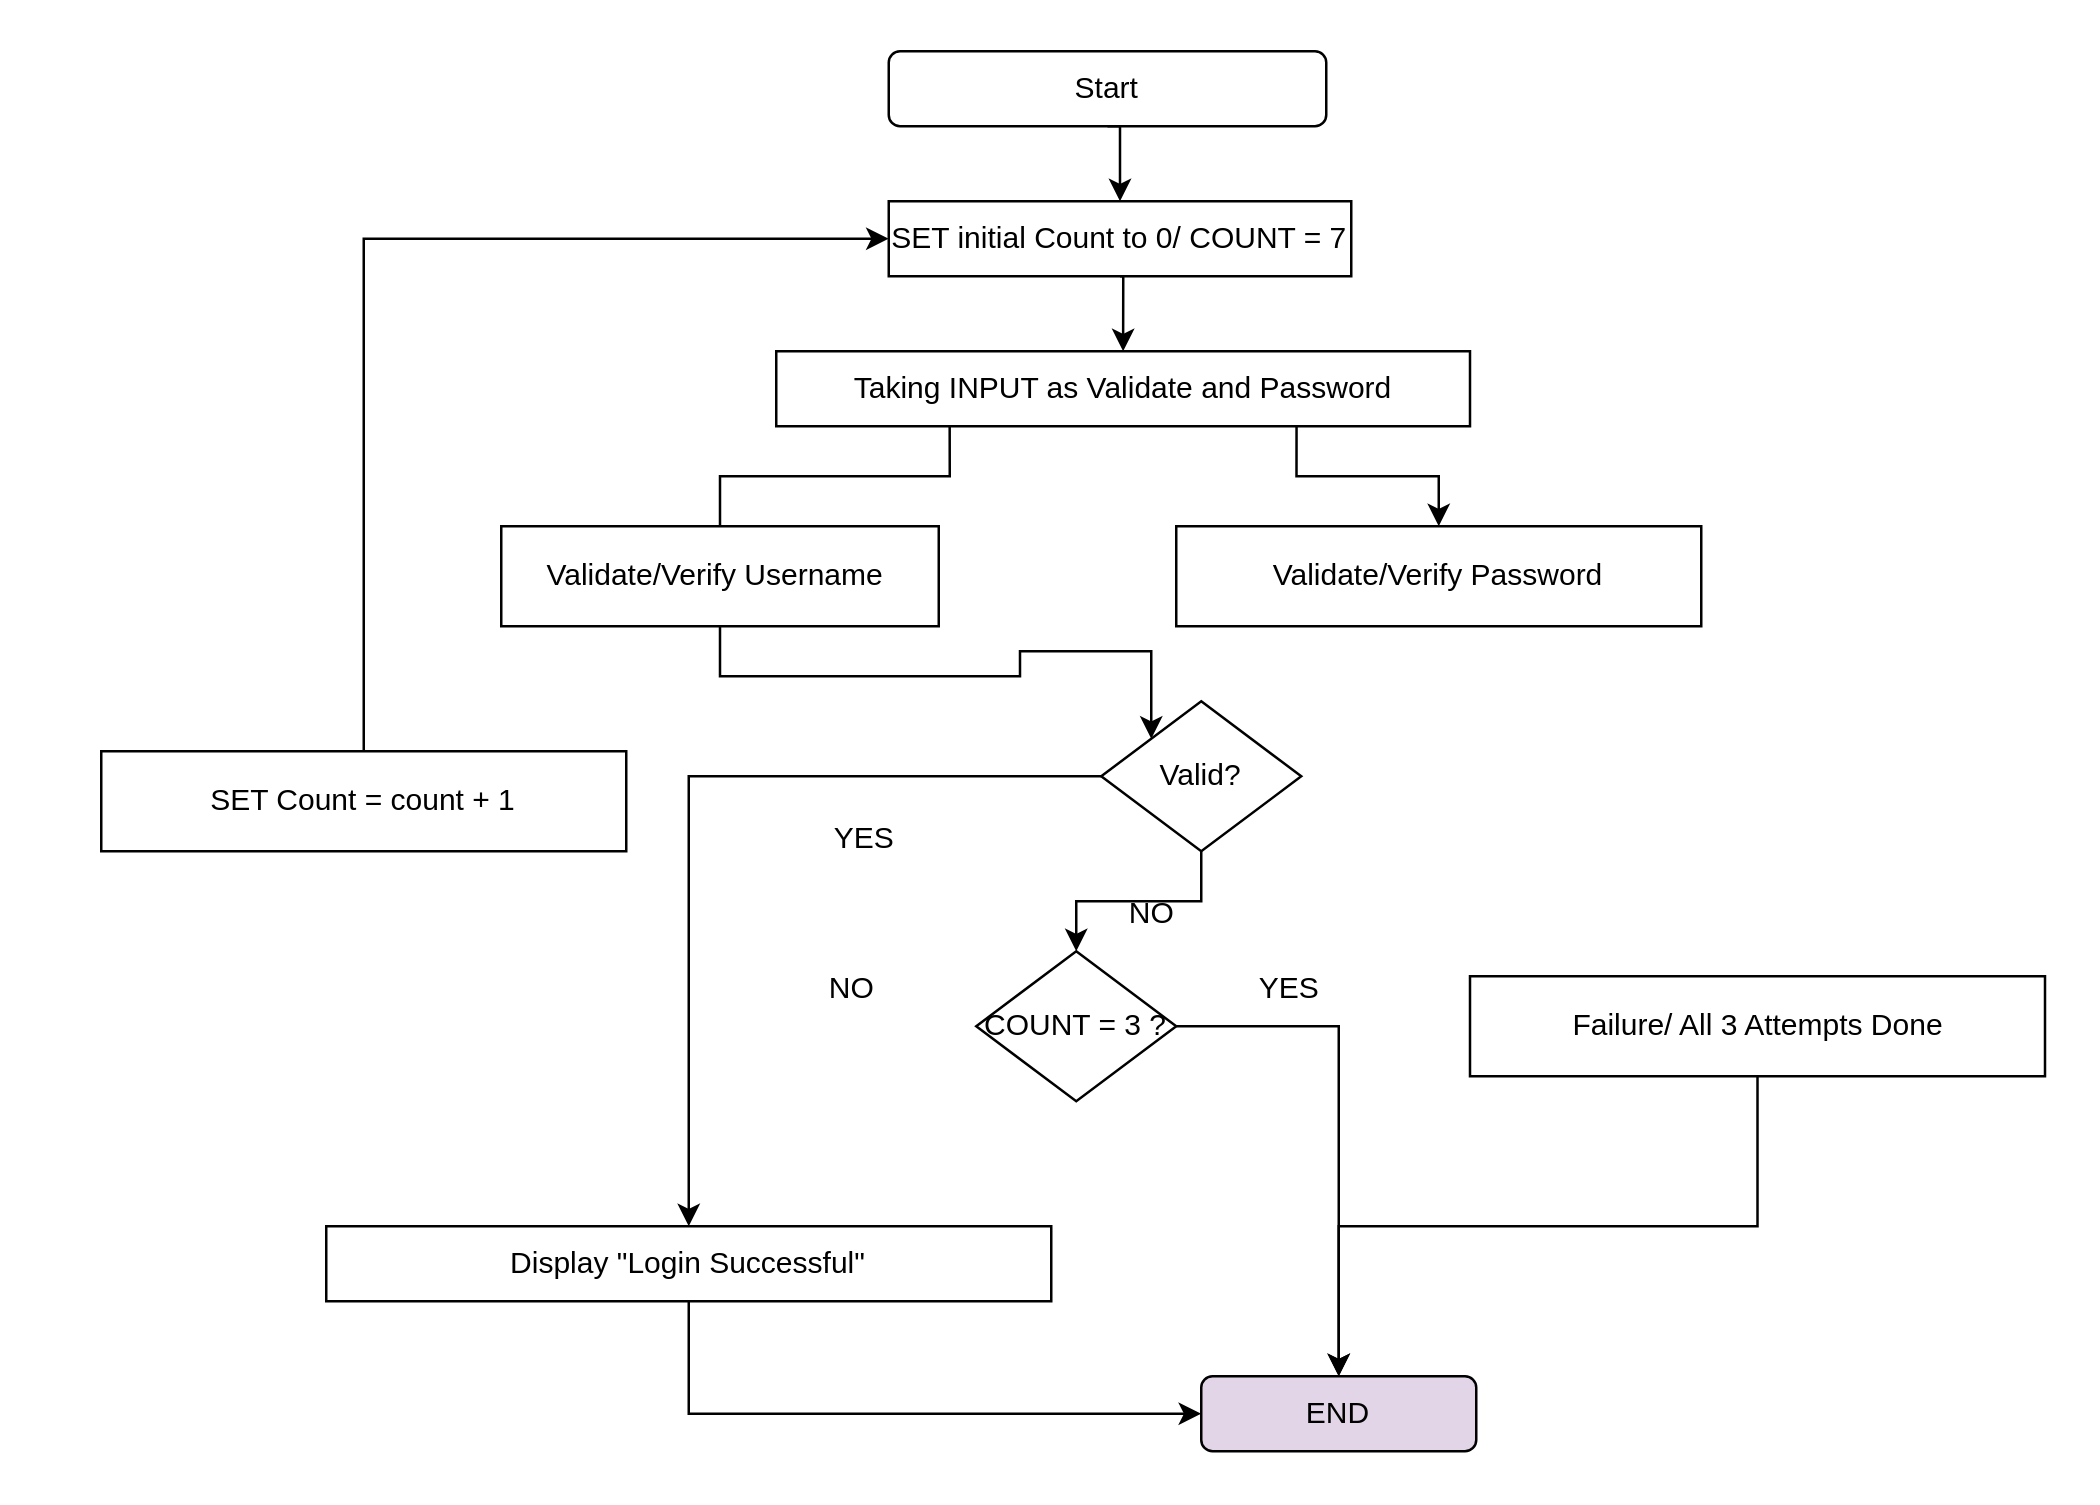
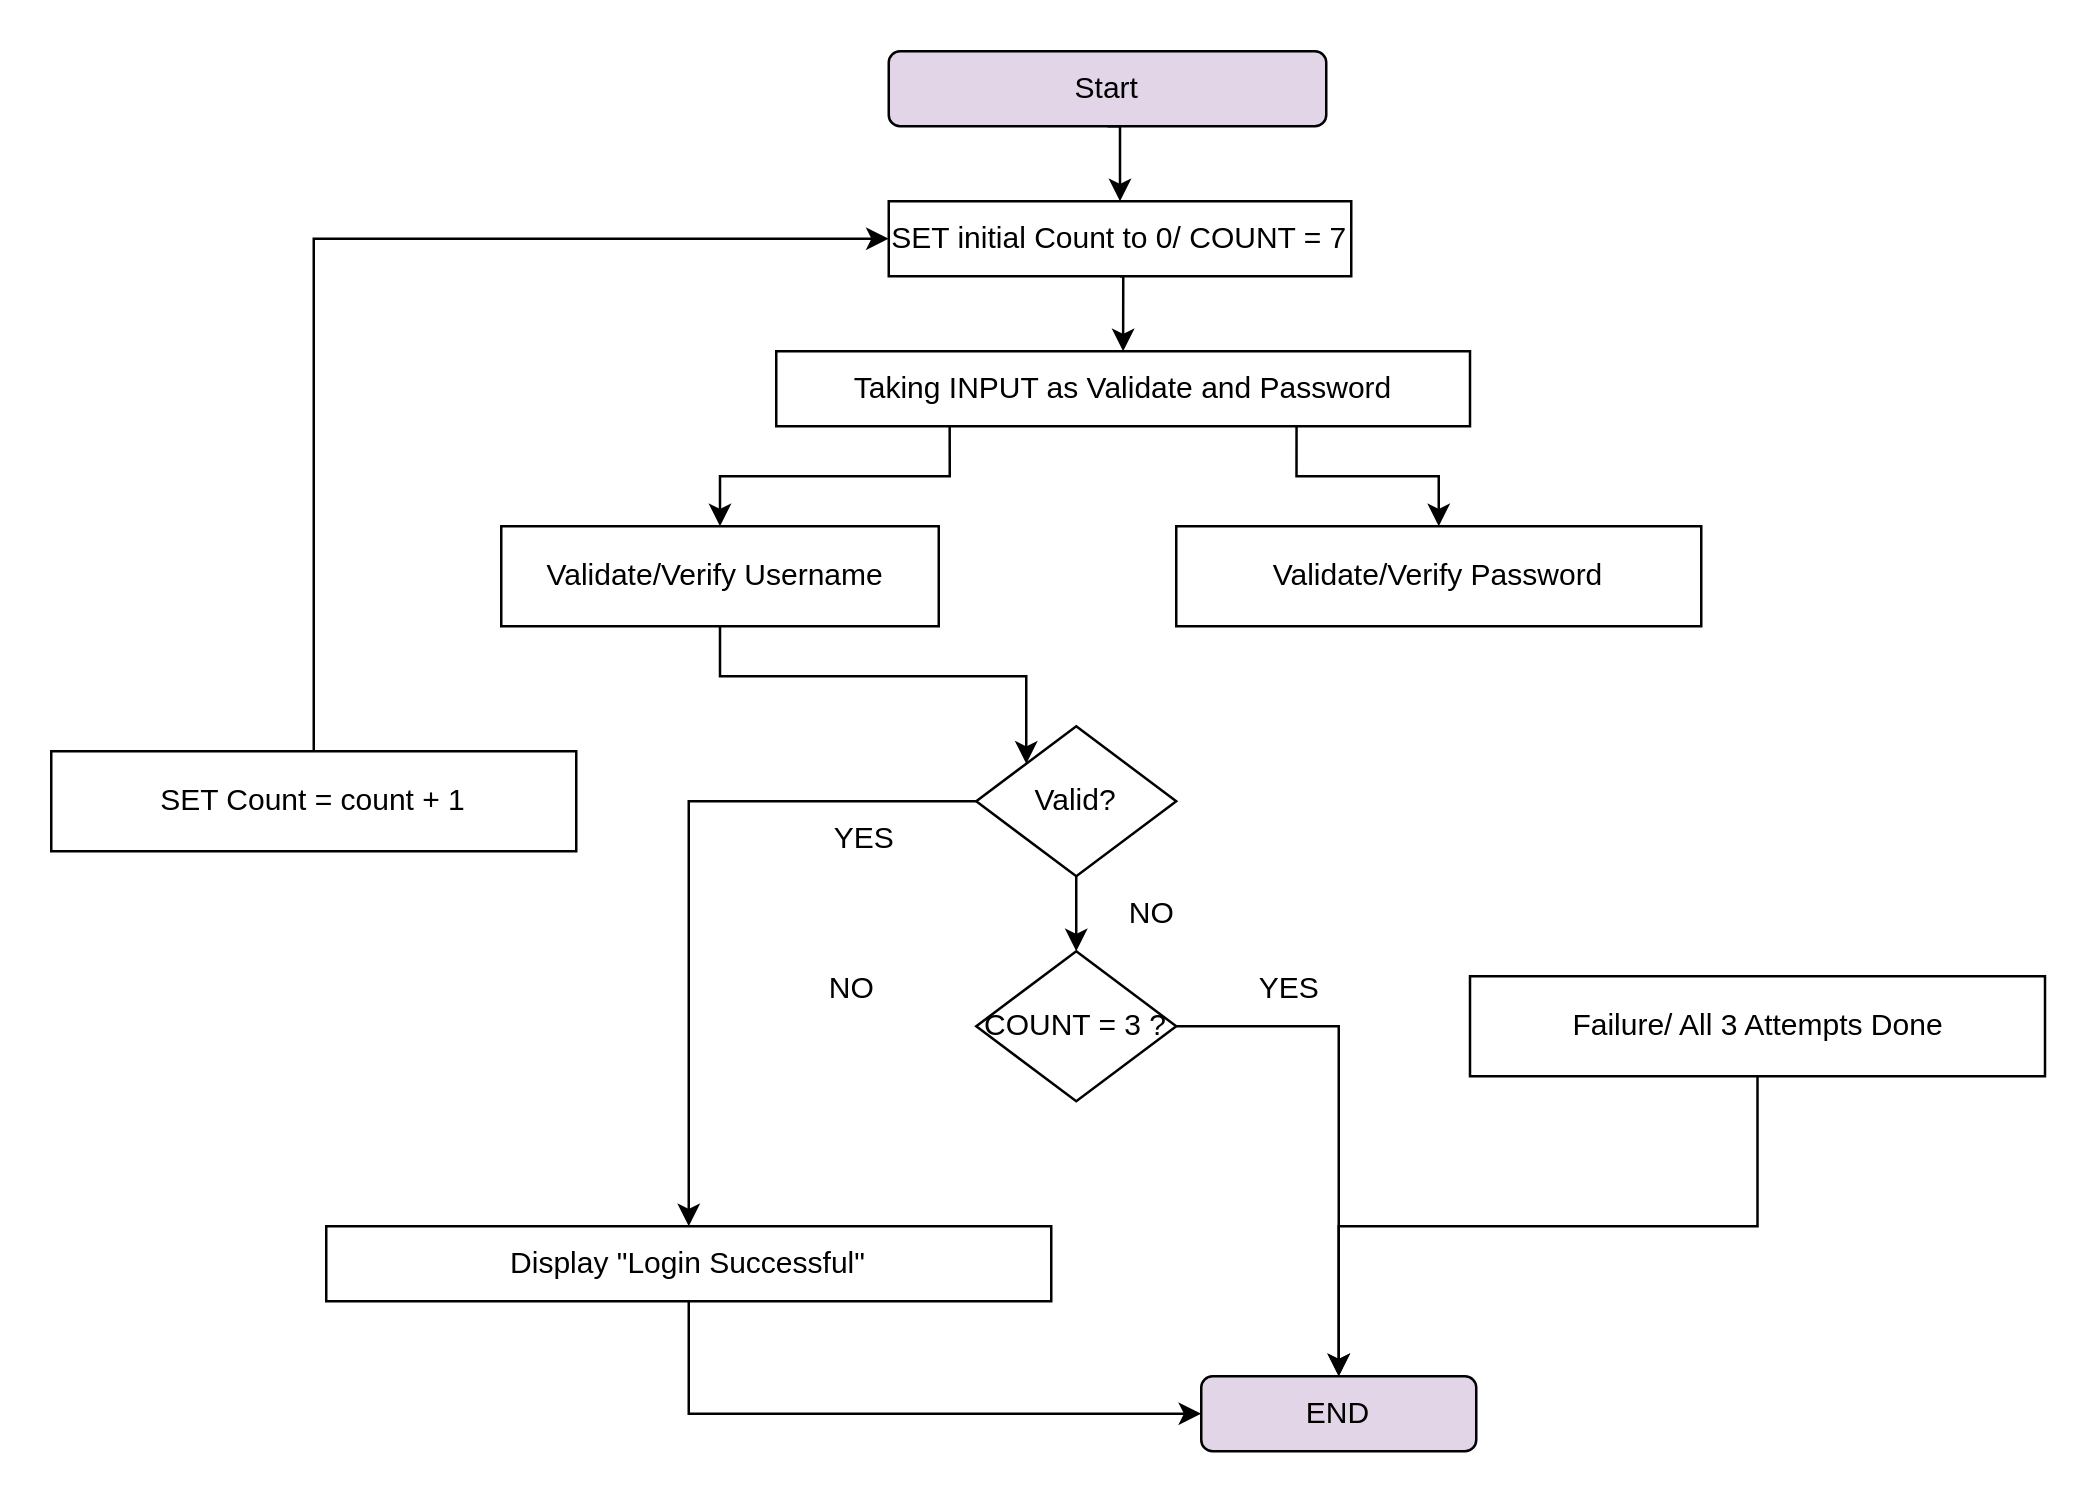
node "Start": fillcolor #ffffff -> #e1d5e7
edge "Taking INPUT as Validate and Password" -- "Validate/Verify Username": arrowhead none -> classic
node "Valid?": moved (1201, 776) -> (1076, 801)
node "SET Count = count + 1": moved (364, 801) -> (314, 801)
